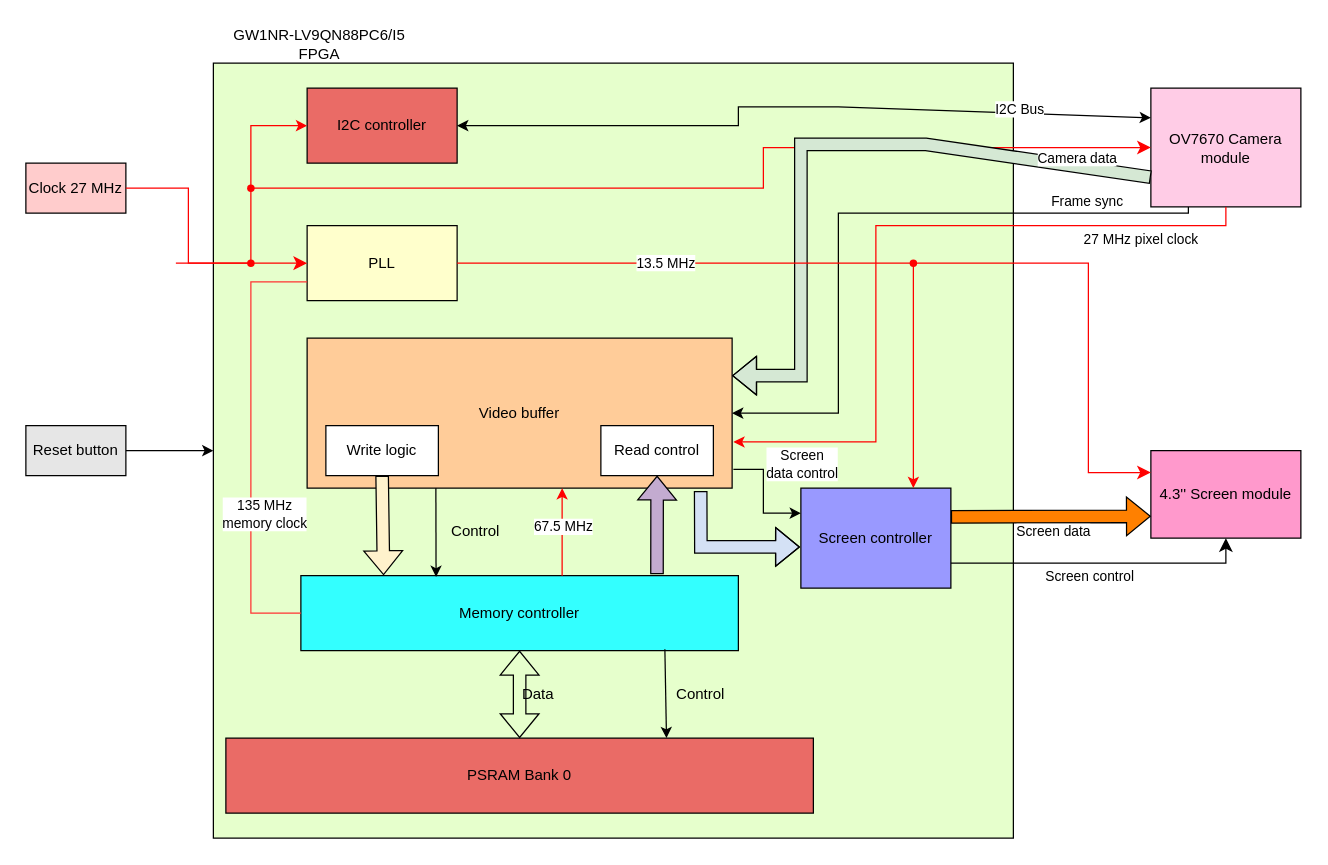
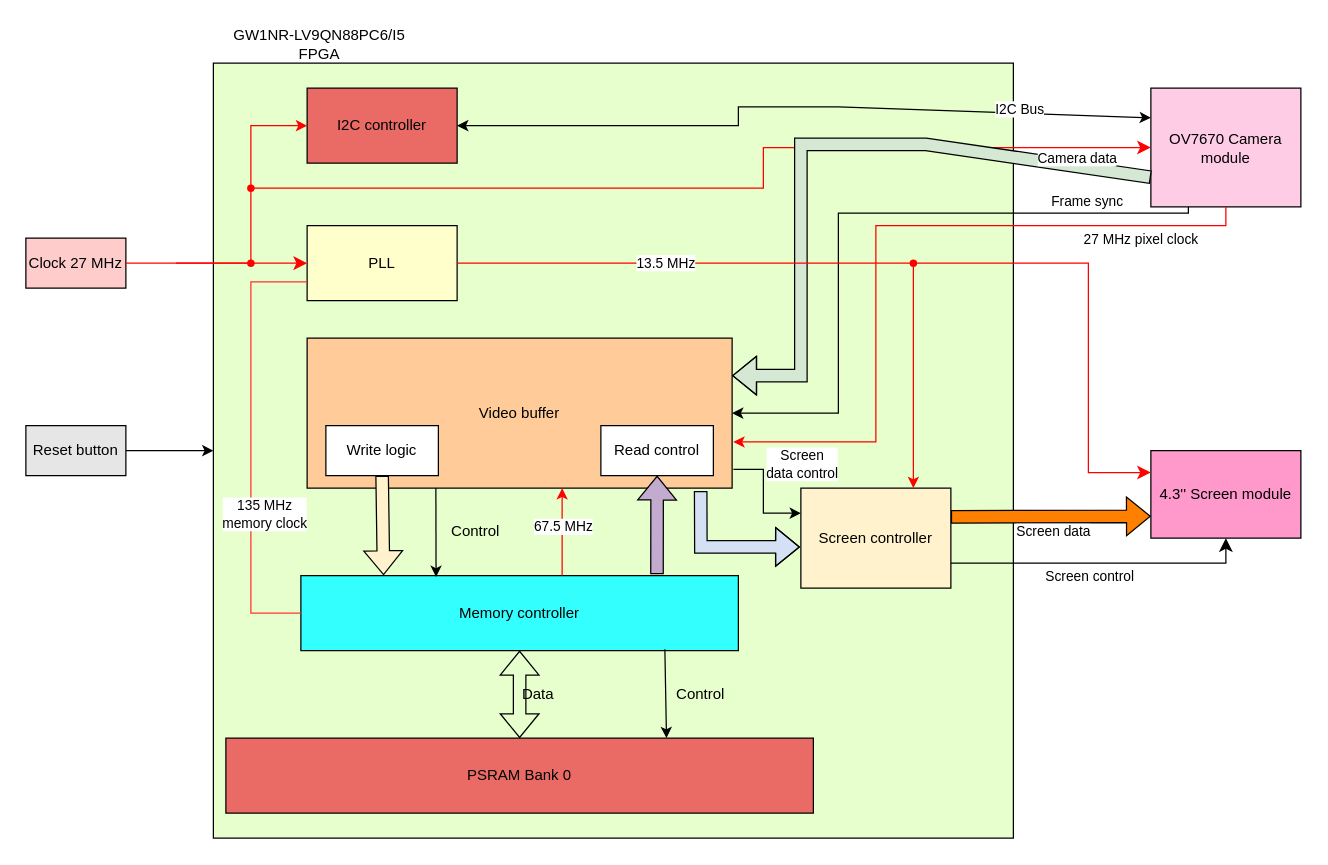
node "Clock 27 MHz": moved (76, 188) -> (76, 263)
node "Screen controller": fillcolor #9999ff -> #fff2cc
